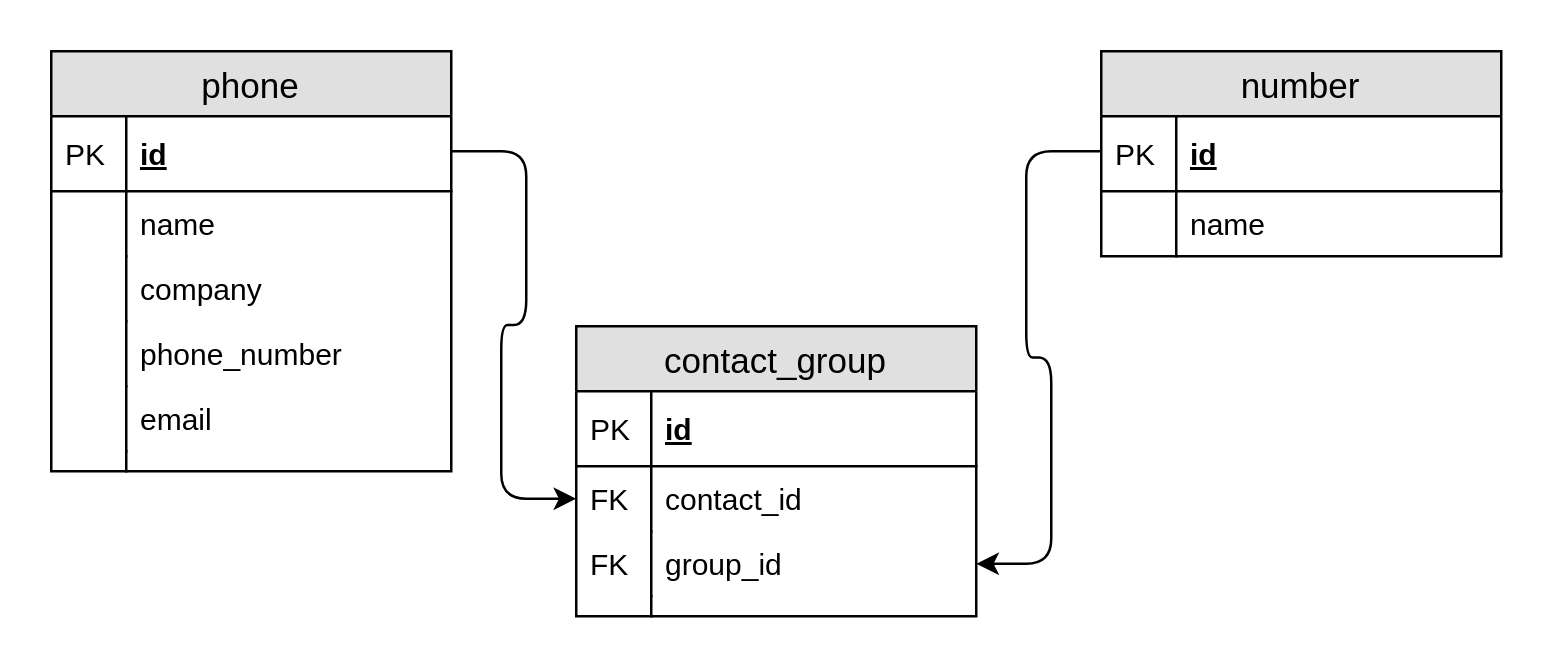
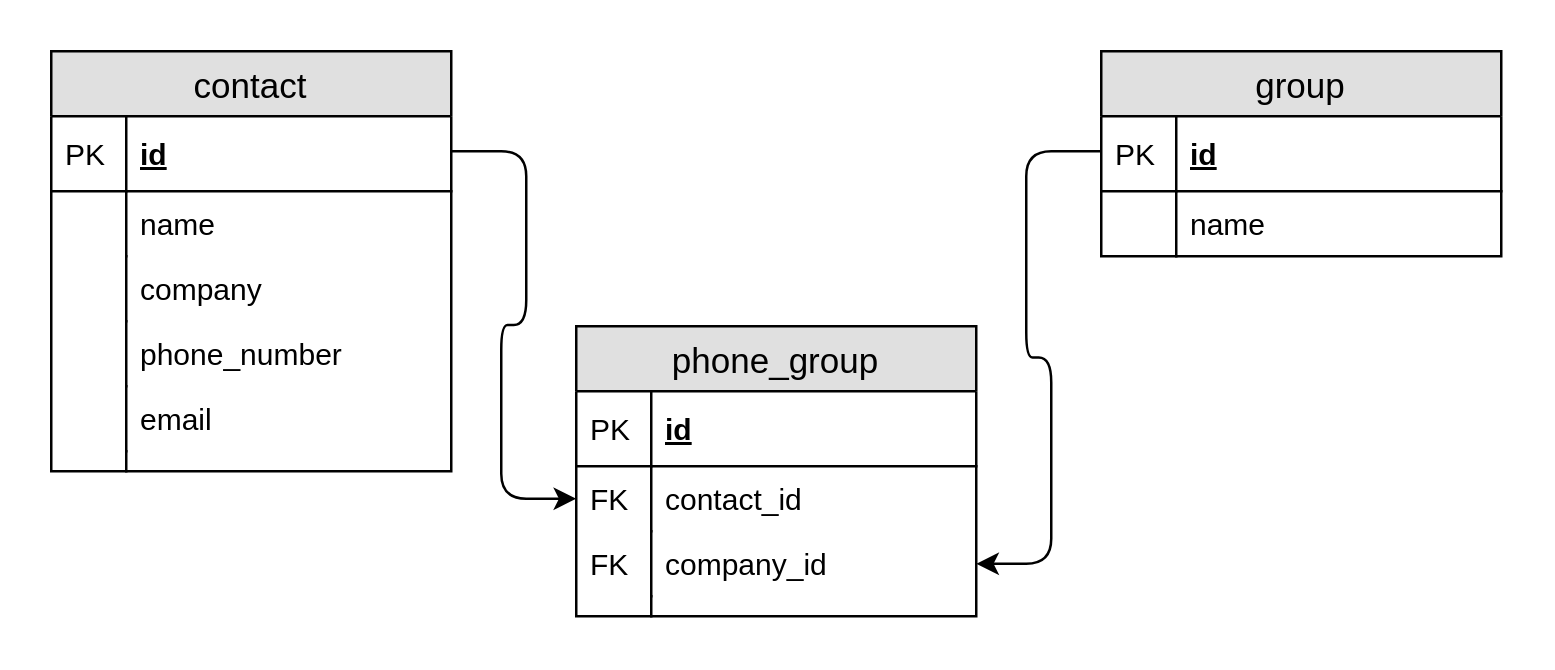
node "phone": label "phone" -> "contact"
node "number": label "number" -> "group"
node "contact_group": label "contact_group" -> "phone_group"
node "group_id": label "group_id" -> "company_id"
